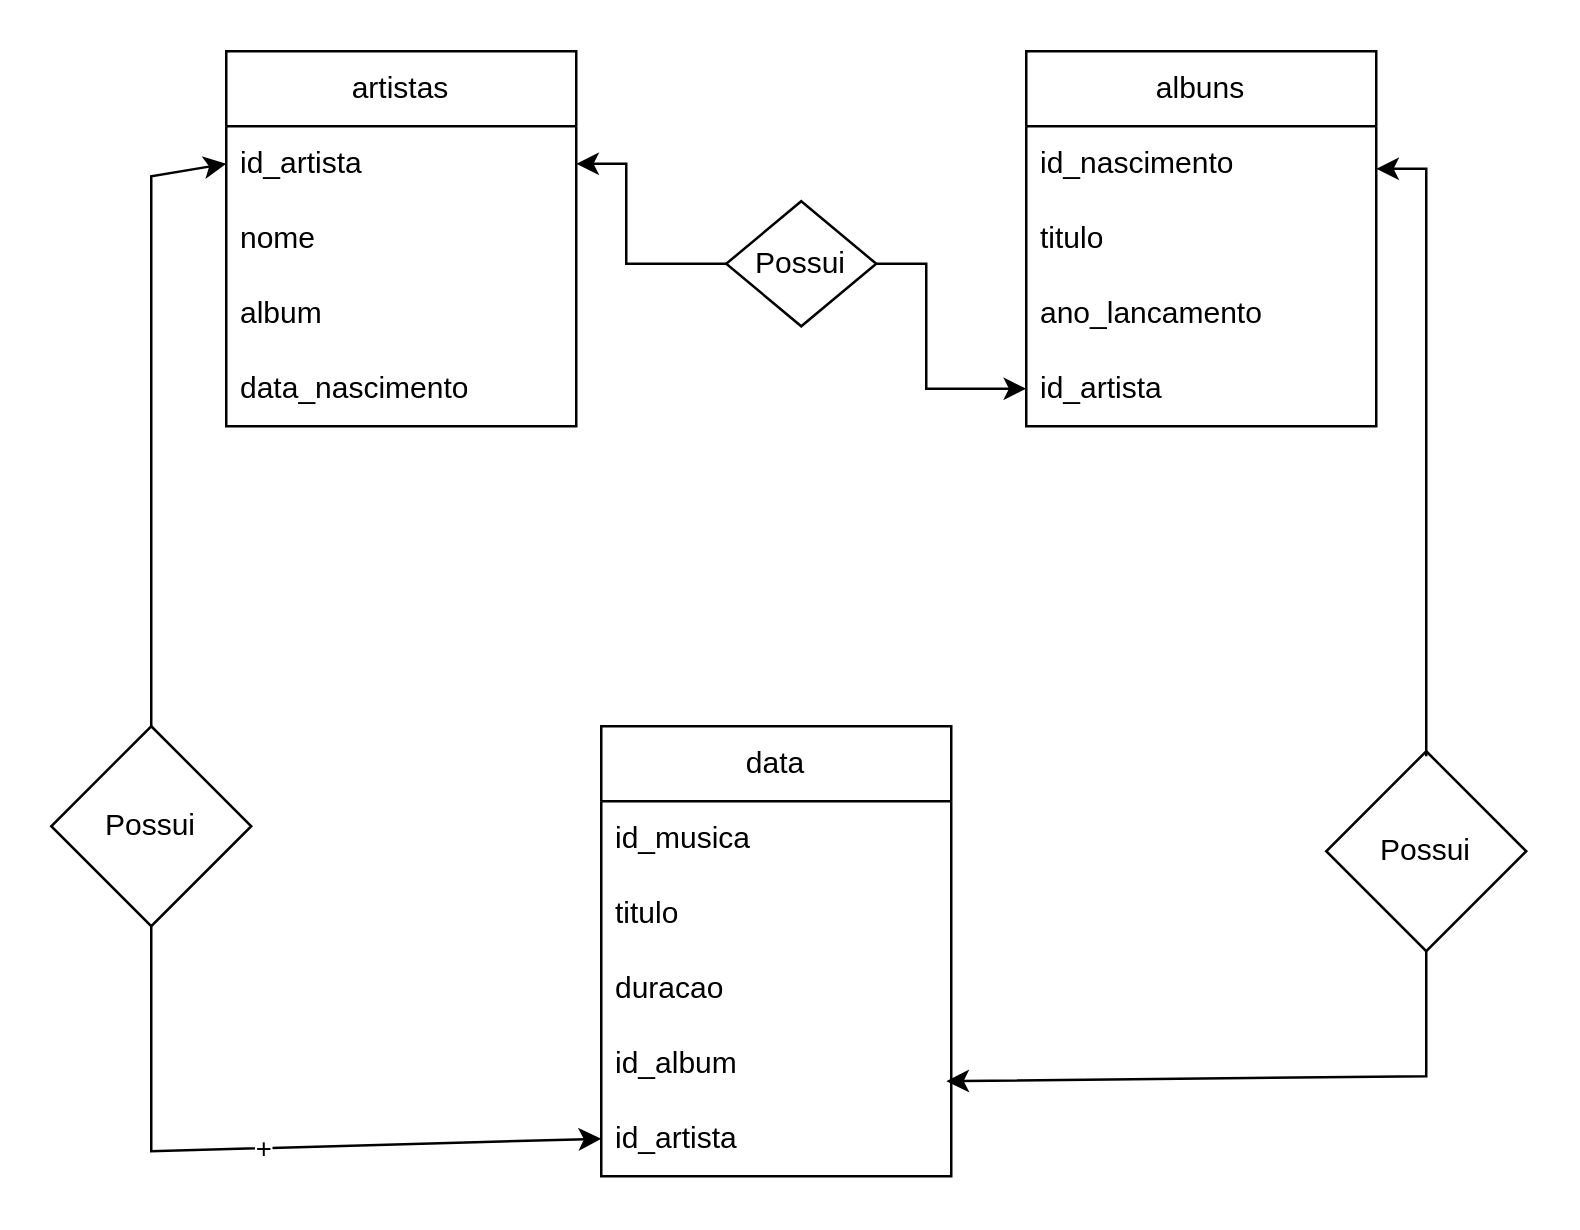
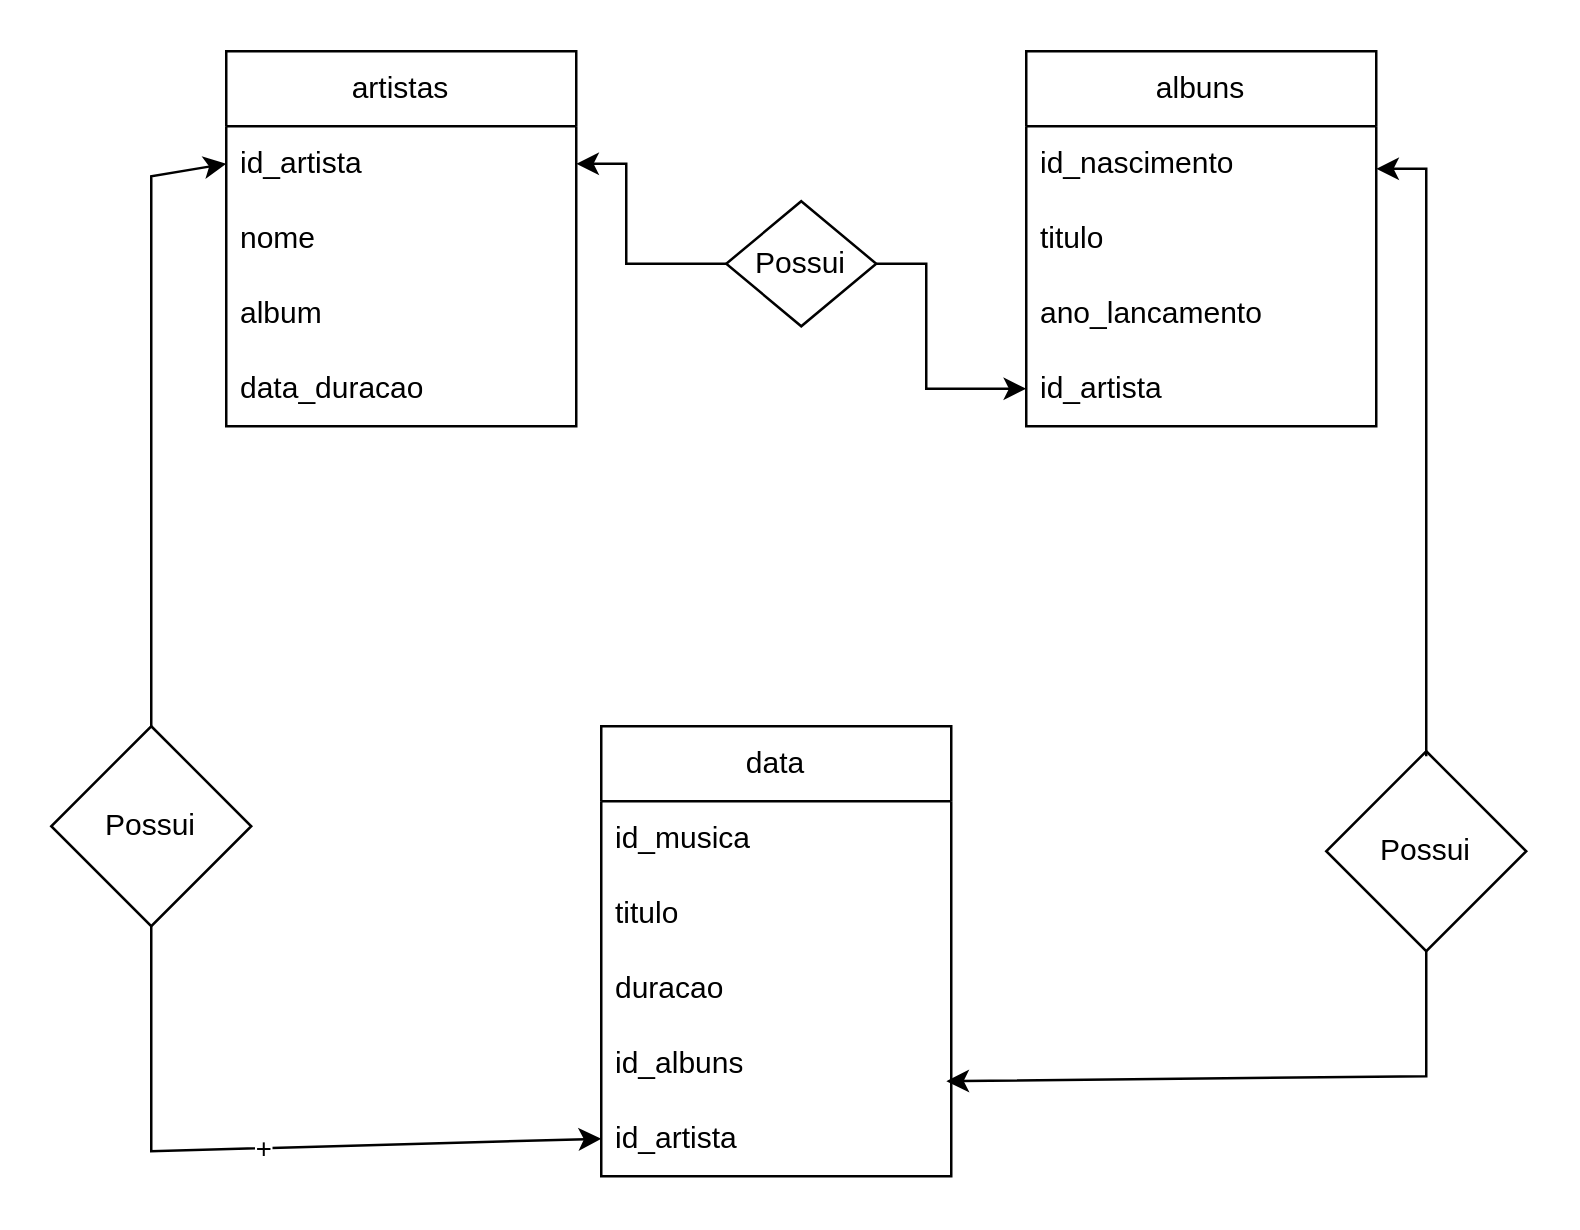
node "data_nascimento": label "data_nascimento" -> "data_duracao"
node "id_album": label "id_album" -> "id_albuns"
